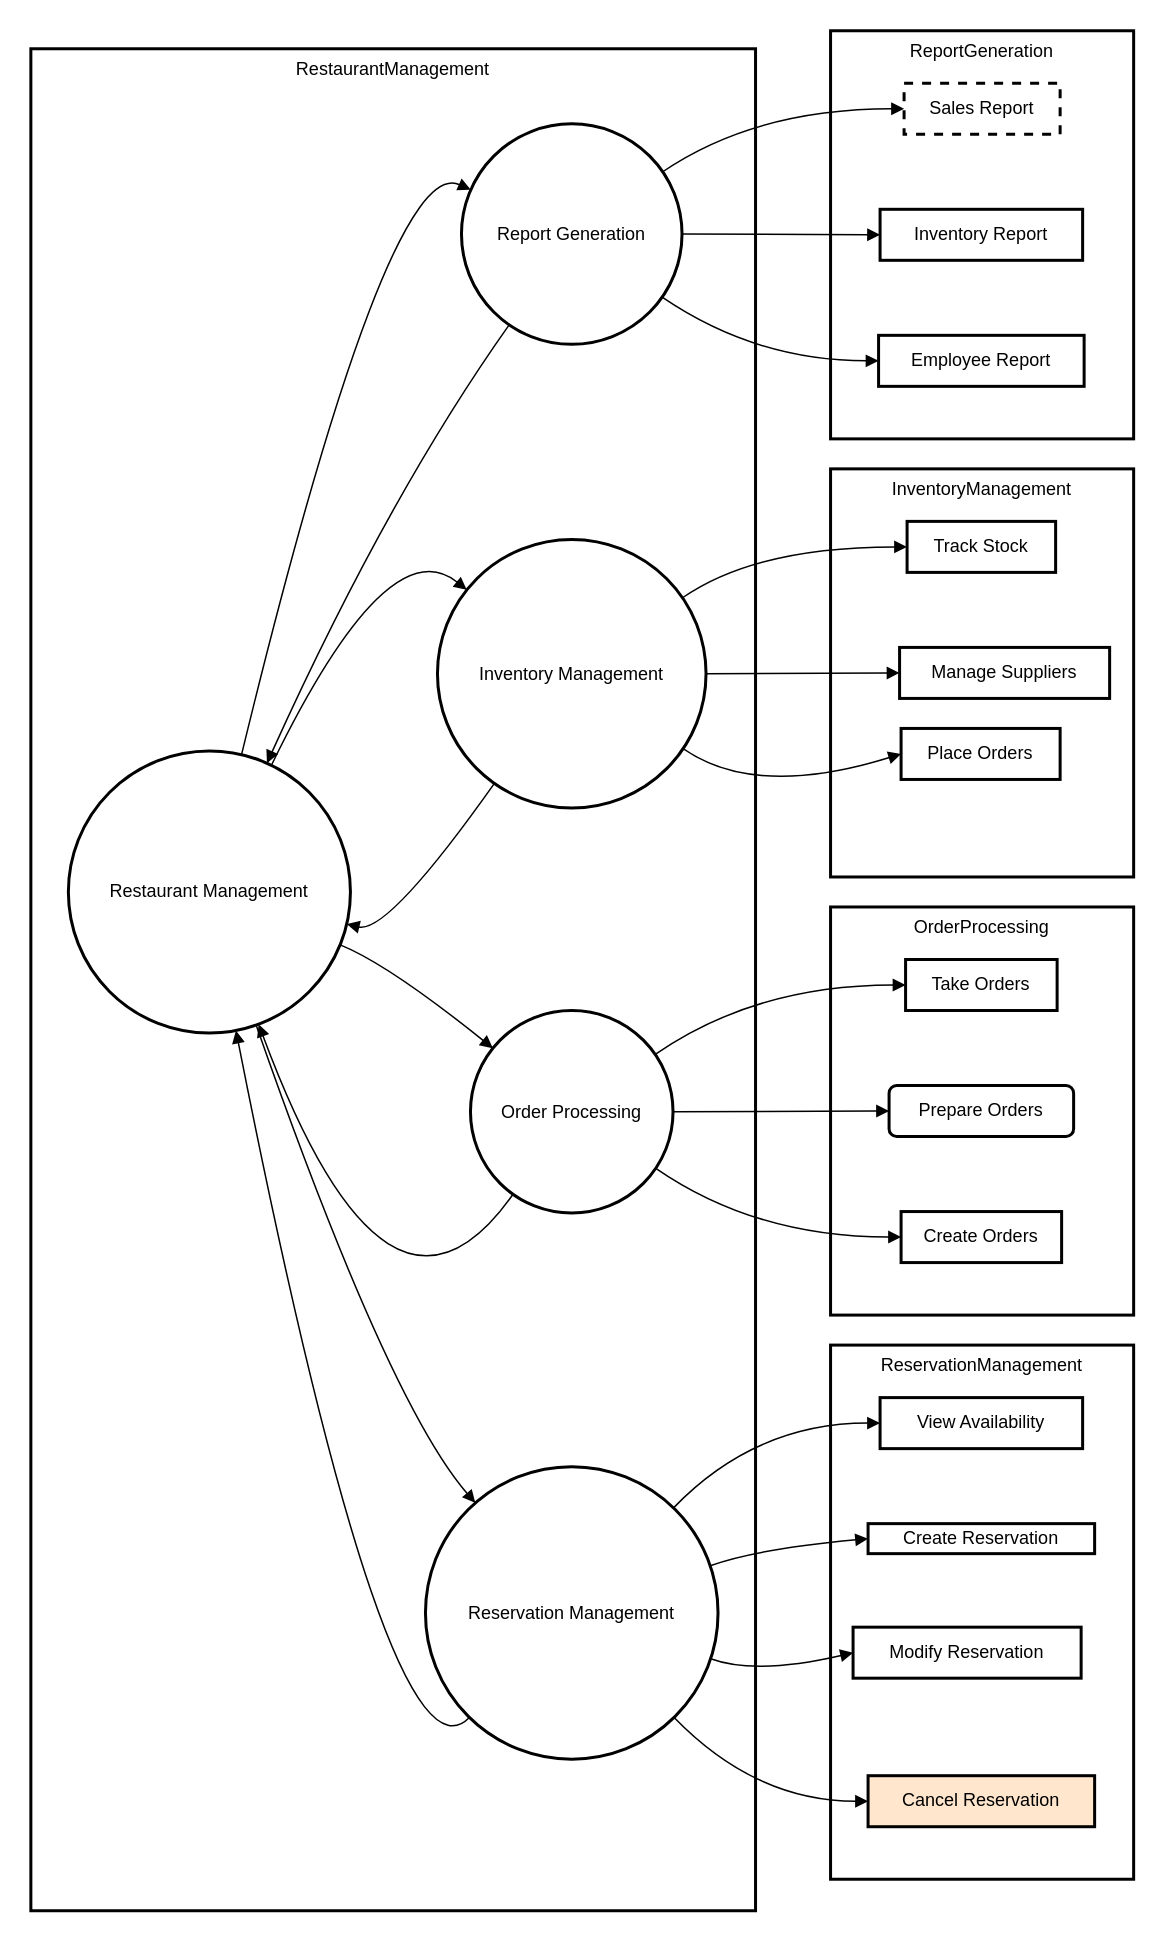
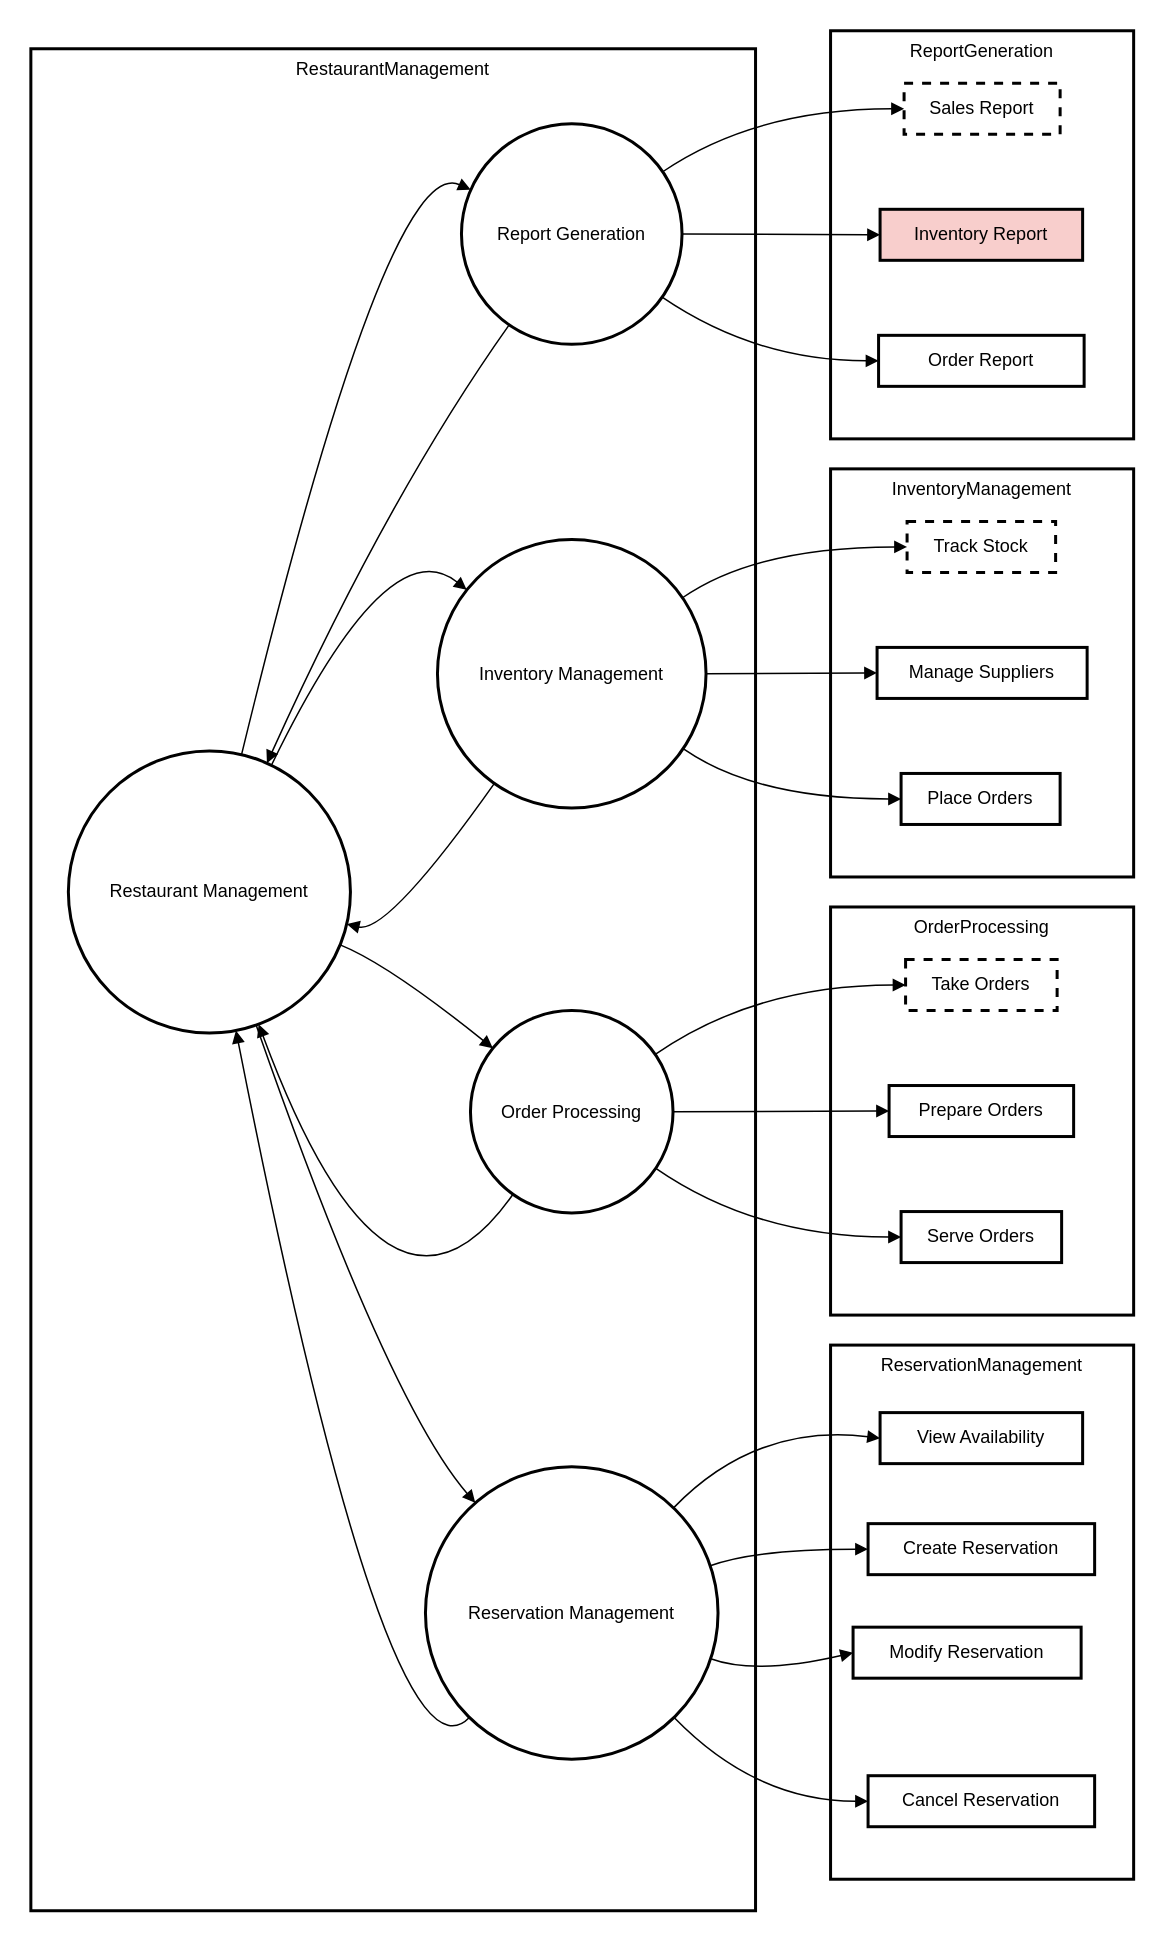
node "Inventory Report": fillcolor #ffffff -> #f8cecc
node "Employee Report": label "Employee Report" -> "Order Report"
node "Track Stock": style solid -> dashed
node "Manage Suppliers": moved (1004, 673) -> (982, 673)
node "Place Orders": moved (980, 754) -> (980, 799)
node "Take Orders": style solid -> dashed
node "Prepare Orders": shape rounded rectangle -> rectangle
node "Create Orders": label "Create Orders" -> "Serve Orders"
node "View Availability": moved (981, 1423) -> (981, 1438)
node "Create Reservation": size 227x30 -> 227x51
node "Cancel Reservation": fillcolor #ffe6cc -> #ffffff
